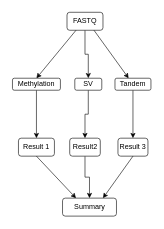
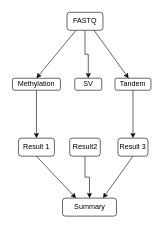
edge "SV" -> "Result2": removed
